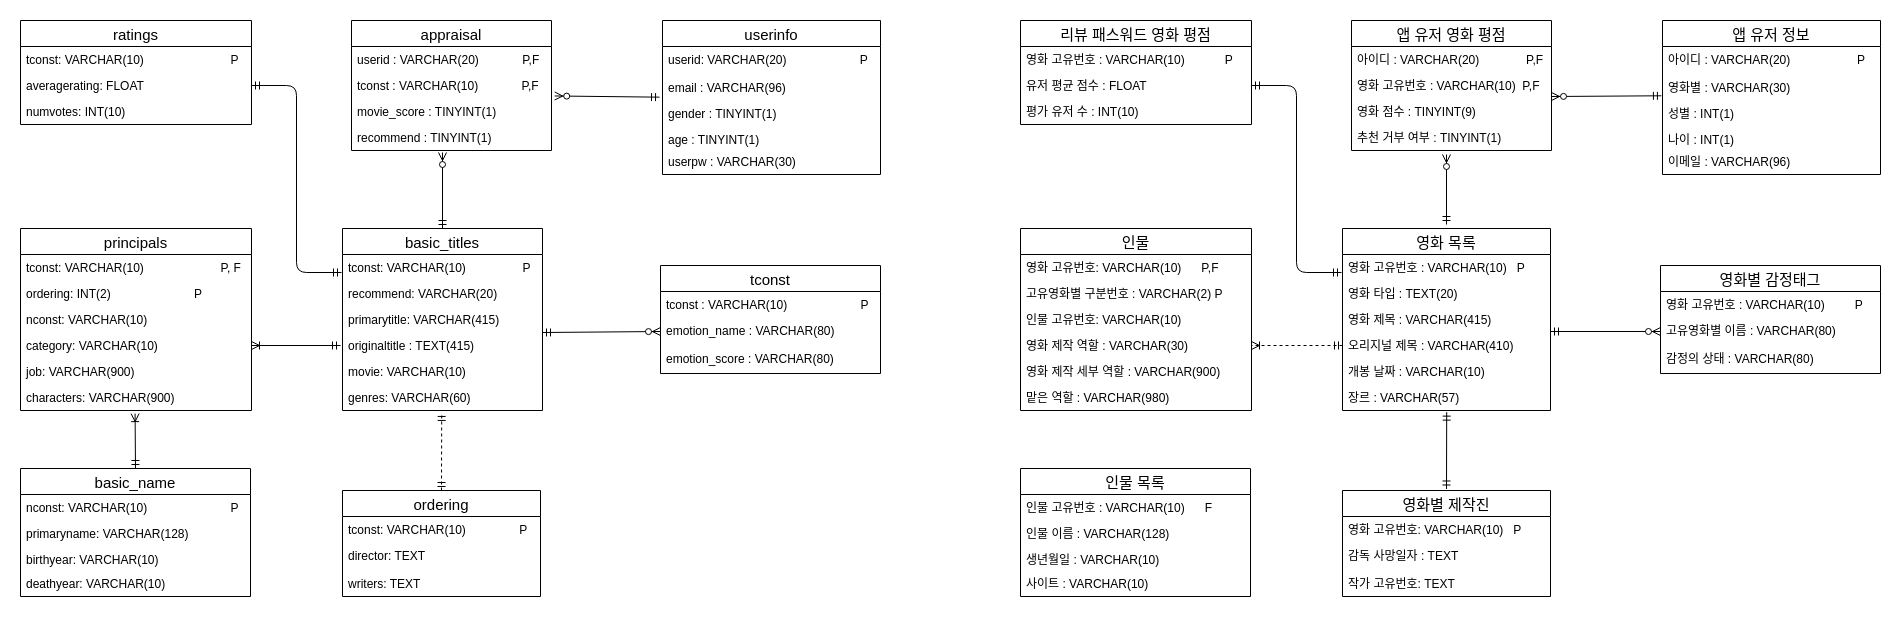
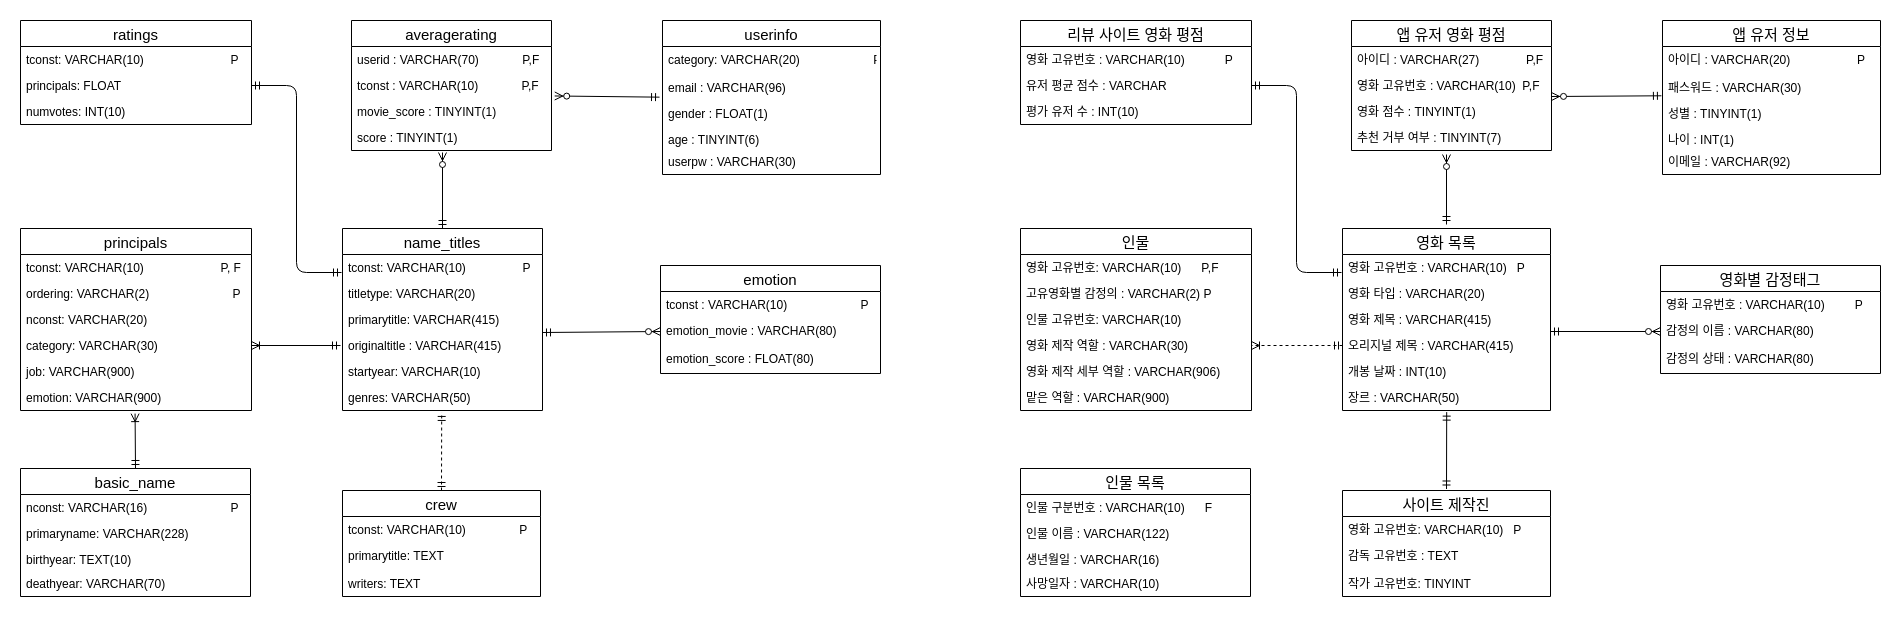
node "appraisal": label "appraisal" -> "averagerating"
node "리뷰 패스워드 영화 평점": label "리뷰 패스워드 영화 평점" -> "리뷰 사이트 영화 평점"
node "userid : VARCHAR(20) P,F": label "userid : VARCHAR(20) P,F" -> "userid : VARCHAR(70) P,F"
node "userid: VARCHAR(20) P": label "userid: VARCHAR(20) P" -> "category: VARCHAR(20) P"
node "아이디 : VARCHAR(20) P,F": label "아이디 : VARCHAR(20) P,F" -> "아이디 : VARCHAR(27) P,F"
node "averagerating: FLOAT": label "averagerating: FLOAT" -> "principals: FLOAT"
node "유저 평균 점수 : FLOAT": label "유저 평균 점수 : FLOAT" -> "유저 평균 점수 : VARCHAR"
node "영화별 : VARCHAR(30)": label "영화별 : VARCHAR(30)" -> "패스워드 : VARCHAR(30)"
node "영화 점수 : TINYINT(9)": label "영화 점수 : TINYINT(9)" -> "영화 점수 : TINYINT(1)"
node "gender : TINYINT(1)": label "gender : TINYINT(1)" -> "gender : FLOAT(1)"
node "성별 : INT(1)": label "성별 : INT(1)" -> "성별 : TINYINT(1)"
node "recommend : TINYINT(1)": label "recommend : TINYINT(1)" -> "score : TINYINT(1)"
node "추천 거부 여부 : TINYINT(1)": label "추천 거부 여부 : TINYINT(1)" -> "추천 거부 여부 : TINYINT(7)"
node "age : TINYINT(1)": label "age : TINYINT(1)" -> "age : TINYINT(6)"
node "이메일 : VARCHAR(96)": label "이메일 : VARCHAR(96)" -> "이메일 : VARCHAR(92)"
node "basic_titles": label "basic_titles" -> "name_titles"
node "tconst": label "tconst" -> "emotion"
node "ordering: INT(2) P": label "ordering: INT(2) P" -> "ordering: VARCHAR(2) P"
node "recommend: VARCHAR(20)": label "recommend: VARCHAR(20)" -> "titletype: VARCHAR(20)"
node "고유영화별 구분번호 : VARCHAR(2) P": label "고유영화별 구분번호 : VARCHAR(2) P" -> "고유영화별 감정의 : VARCHAR(2) P"
node "영화 타입 : TEXT(20)": label "영화 타입 : TEXT(20)" -> "영화 타입 : VARCHAR(20)"
node "nconst: VARCHAR(10)": label "nconst: VARCHAR(10)" -> "nconst: VARCHAR(20)"
node "emotion_name : VARCHAR(80)": label "emotion_name : VARCHAR(80)" -> "emotion_movie : VARCHAR(80)"
node "고유영화별 이름 : VARCHAR(80)": label "고유영화별 이름 : VARCHAR(80)" -> "감정의 이름 : VARCHAR(80)"
node "category: VARCHAR(10)": label "category: VARCHAR(10)" -> "category: VARCHAR(30)"
node "originaltitle : TEXT(415)": label "originaltitle : TEXT(415)" -> "originaltitle : VARCHAR(415)"
node "오리지널 제목 : VARCHAR(410)": label "오리지널 제목 : VARCHAR(410)" -> "오리지널 제목 : VARCHAR(415)"
node "emotion_score : VARCHAR(80)": label "emotion_score : VARCHAR(80)" -> "emotion_score : FLOAT(80)"
node "movie: VARCHAR(10)": label "movie: VARCHAR(10)" -> "startyear: VARCHAR(10)"
node "영화 제작 세부 역할 : VARCHAR(900)": label "영화 제작 세부 역할 : VARCHAR(900)" -> "영화 제작 세부 역할 : VARCHAR(906)"
node "개봉 날짜 : VARCHAR(10)": label "개봉 날짜 : VARCHAR(10)" -> "개봉 날짜 : INT(10)"
node "characters: VARCHAR(900)": label "characters: VARCHAR(900)" -> "emotion: VARCHAR(900)"
node "genres: VARCHAR(60)": label "genres: VARCHAR(60)" -> "genres: VARCHAR(50)"
node "맡은 역할 : VARCHAR(980)": label "맡은 역할 : VARCHAR(980)" -> "맡은 역할 : VARCHAR(900)"
node "장르 : VARCHAR(57)": label "장르 : VARCHAR(57)" -> "장르 : VARCHAR(50)"
node "ordering": label "ordering" -> "crew"
node "영화별 제작진": label "영화별 제작진" -> "사이트 제작진"
node "nconst: VARCHAR(10) P": label "nconst: VARCHAR(10) P" -> "nconst: VARCHAR(16) P"
node "인물 고유번호 : VARCHAR(10) F": label "인물 고유번호 : VARCHAR(10) F" -> "인물 구분번호 : VARCHAR(10) F"
node "primaryname: VARCHAR(128)": label "primaryname: VARCHAR(128)" -> "primaryname: VARCHAR(228)"
node "인물 이름 : VARCHAR(128)": label "인물 이름 : VARCHAR(128)" -> "인물 이름 : VARCHAR(122)"
node "director: TEXT": label "director: TEXT" -> "primarytitle: TEXT"
node "감독 사망일자 : TEXT": label "감독 사망일자 : TEXT" -> "감독 고유번호 : TEXT"
node "birthyear: VARCHAR(10)": label "birthyear: VARCHAR(10)" -> "birthyear: TEXT(10)"
node "생년월일 : VARCHAR(10)": label "생년월일 : VARCHAR(10)" -> "생년월일 : VARCHAR(16)"
node "deathyear: VARCHAR(10)": label "deathyear: VARCHAR(10)" -> "deathyear: VARCHAR(70)"
node "사이트 : VARCHAR(10)": label "사이트 : VARCHAR(10)" -> "사망일자 : VARCHAR(10)"
node "작가 고유번호: TEXT": label "작가 고유번호: TEXT" -> "작가 고유번호: TINYINT"
